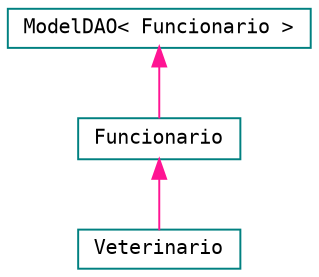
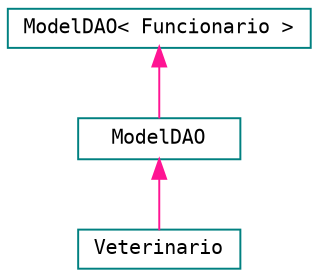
node "Funcionario": label "Funcionario" -> "ModelDAO"
